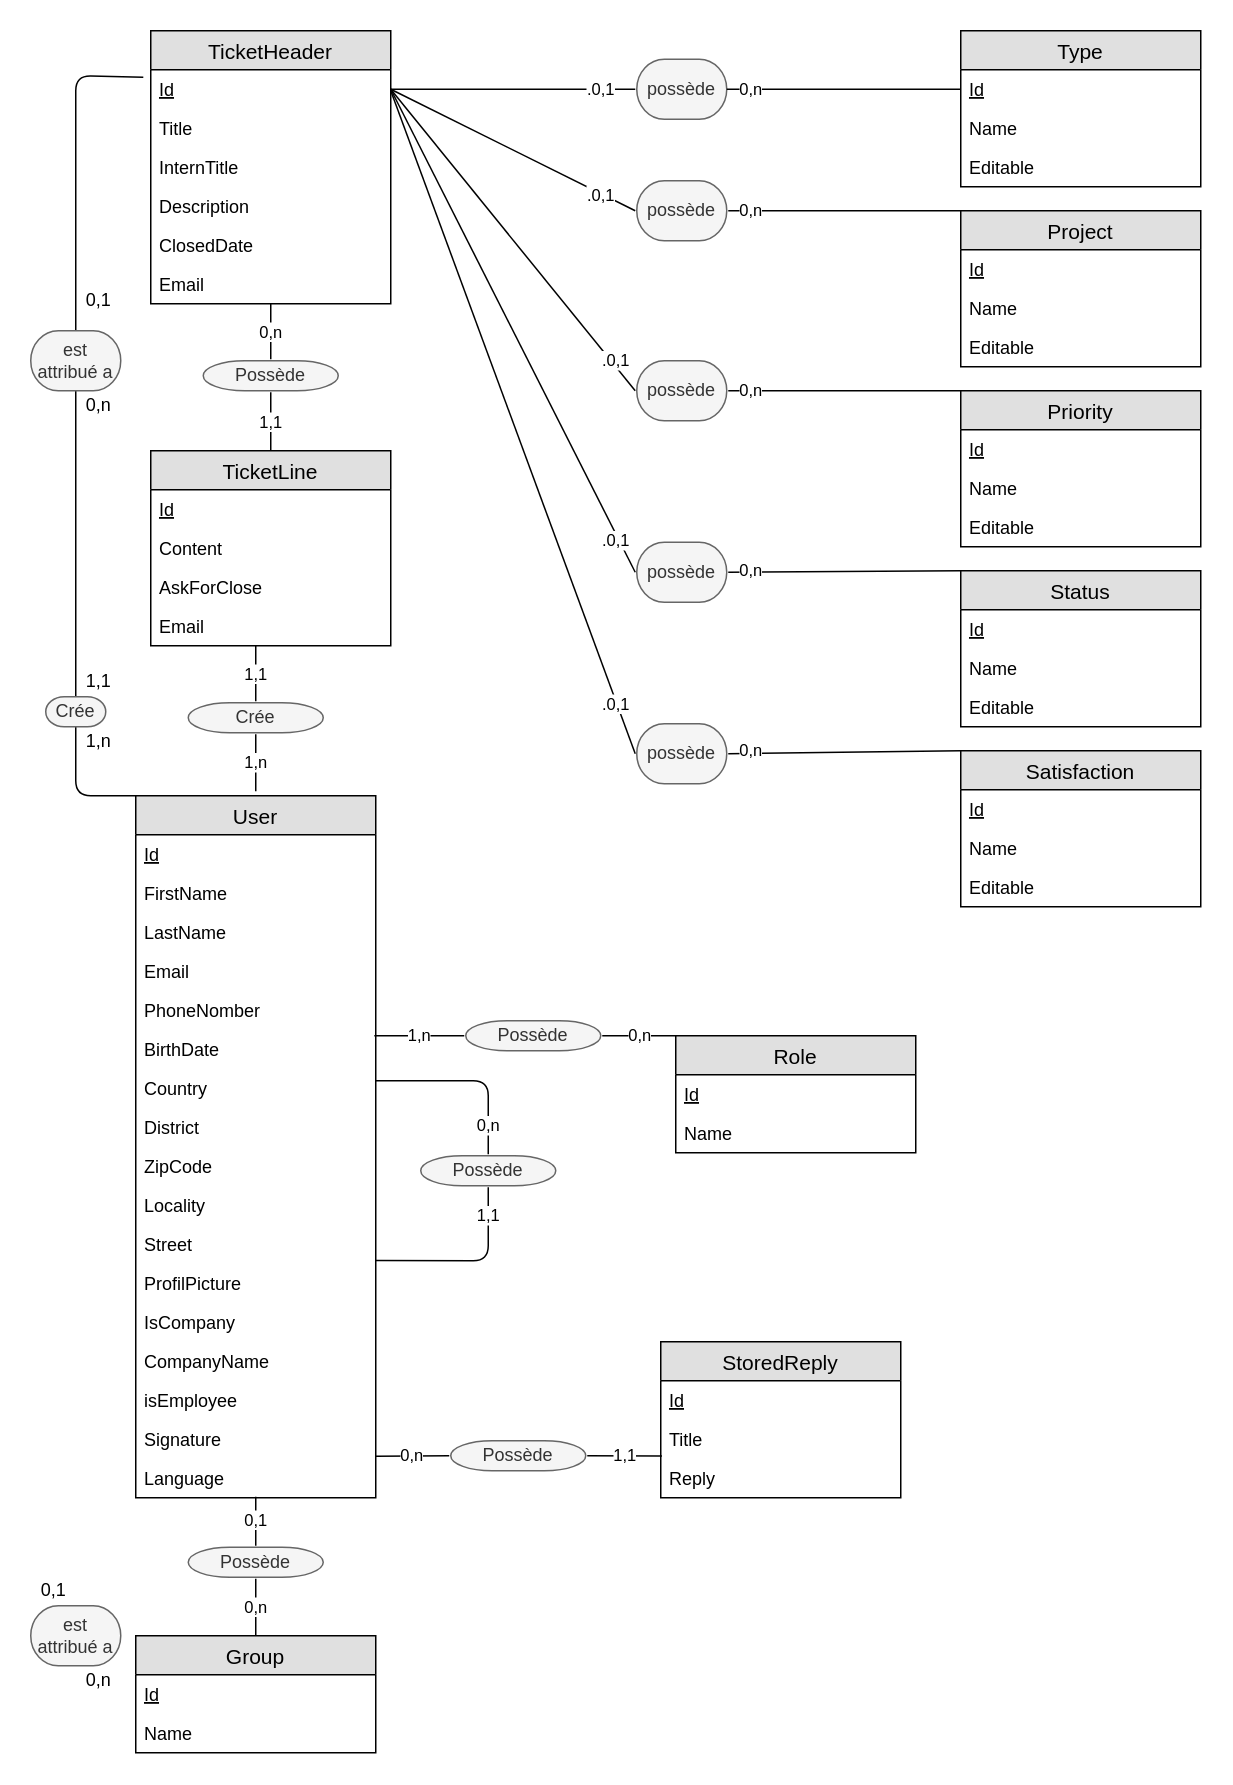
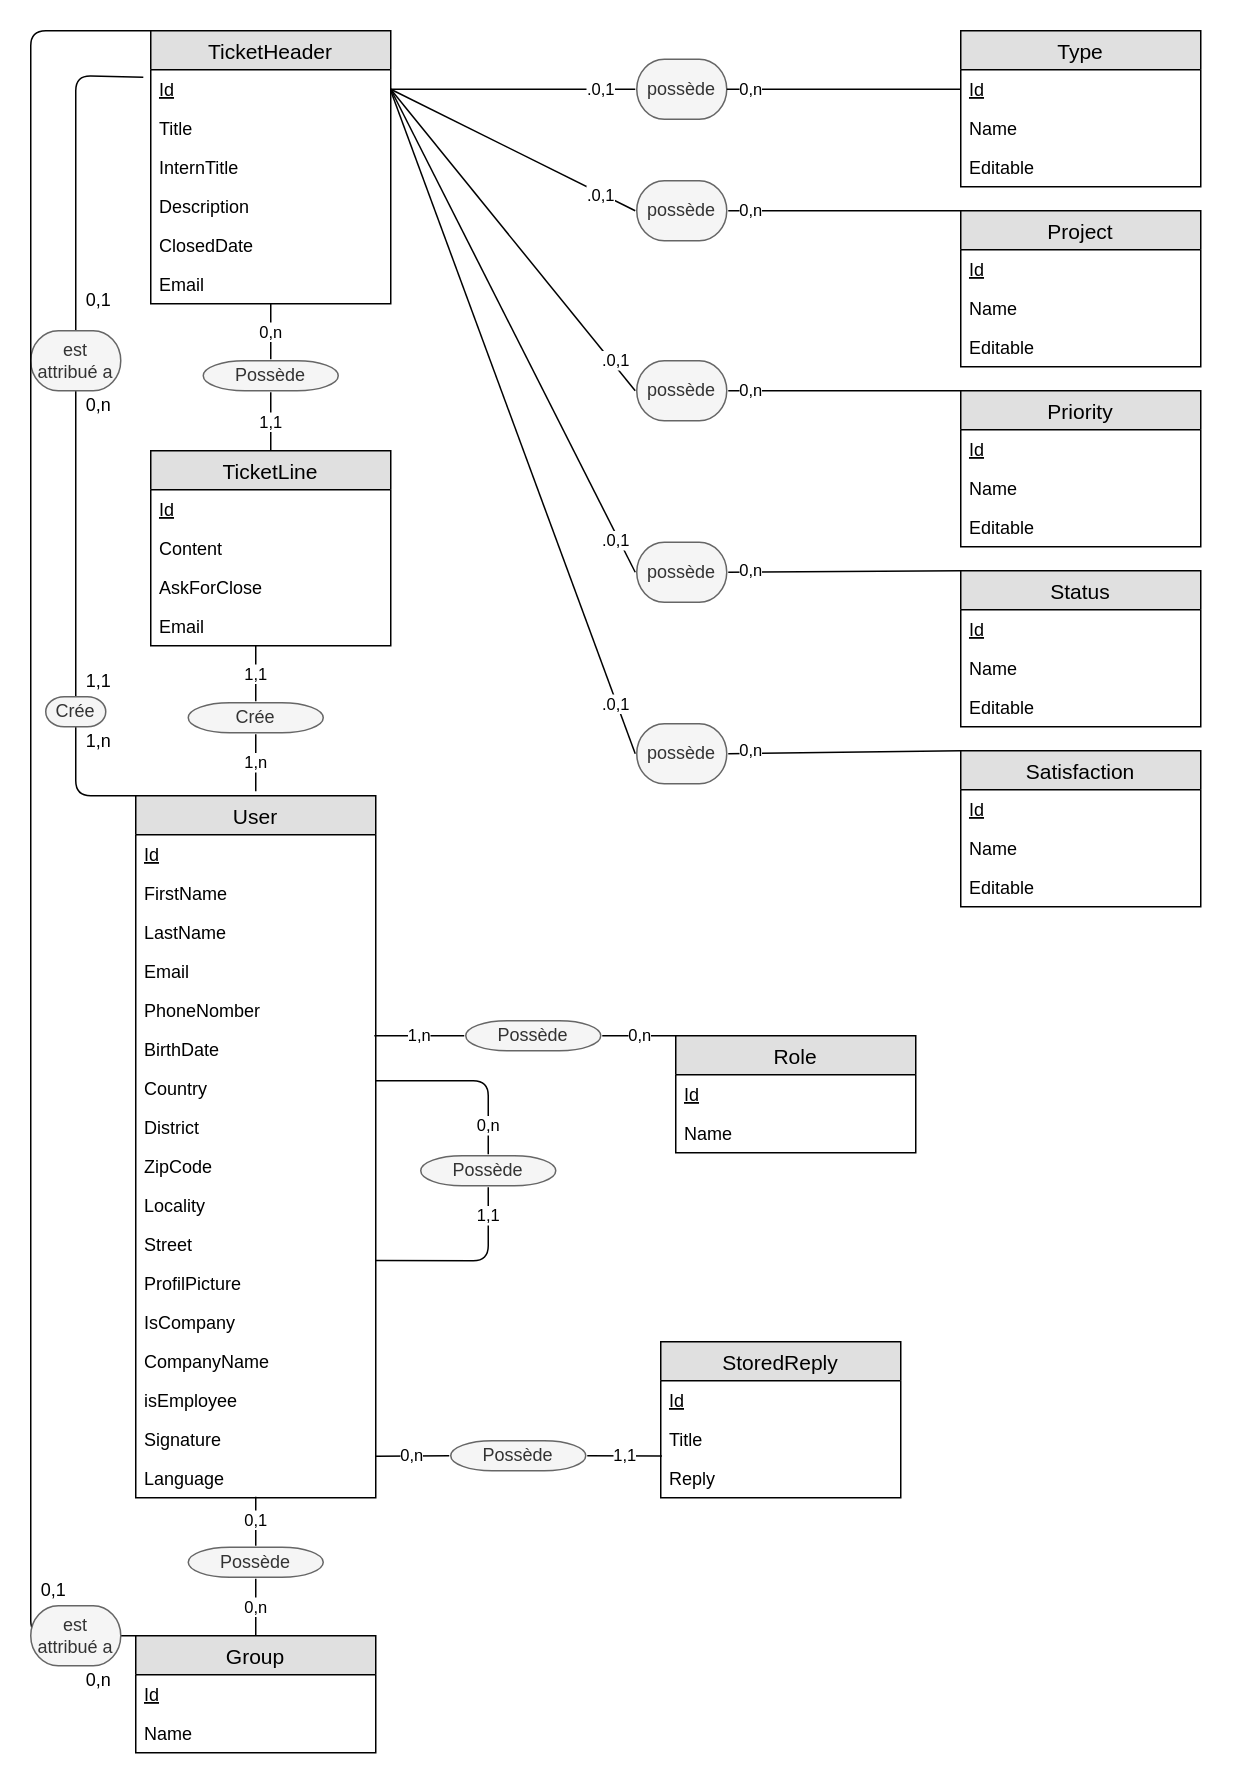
edge "TicketHeader" -- "Group": added
